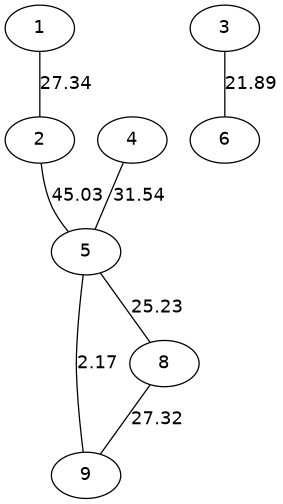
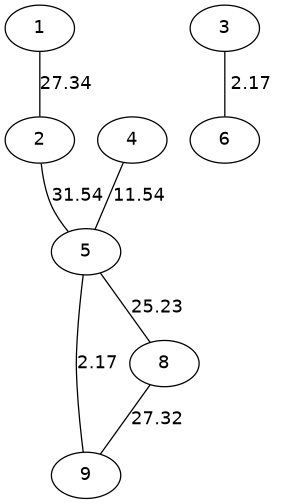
edge "3" -- "6": label "21.89" -> "2.17"
edge "2" -- "5": label "45.03" -> "31.54"
edge "4" -- "5": label "31.54" -> "11.54"
